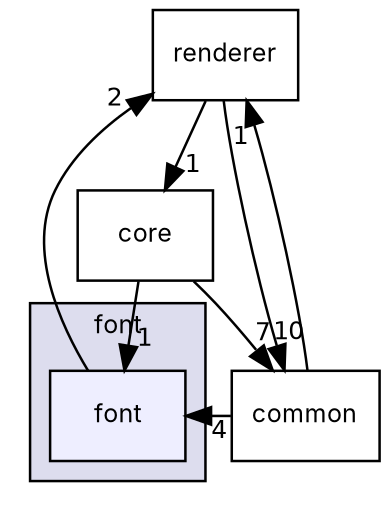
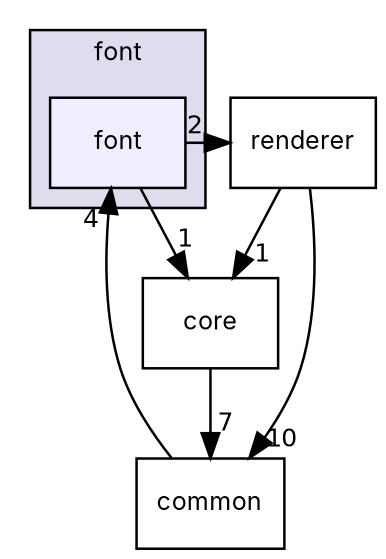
edge "common" -> "renderer": removed
edge "core" -> "font": reversed
